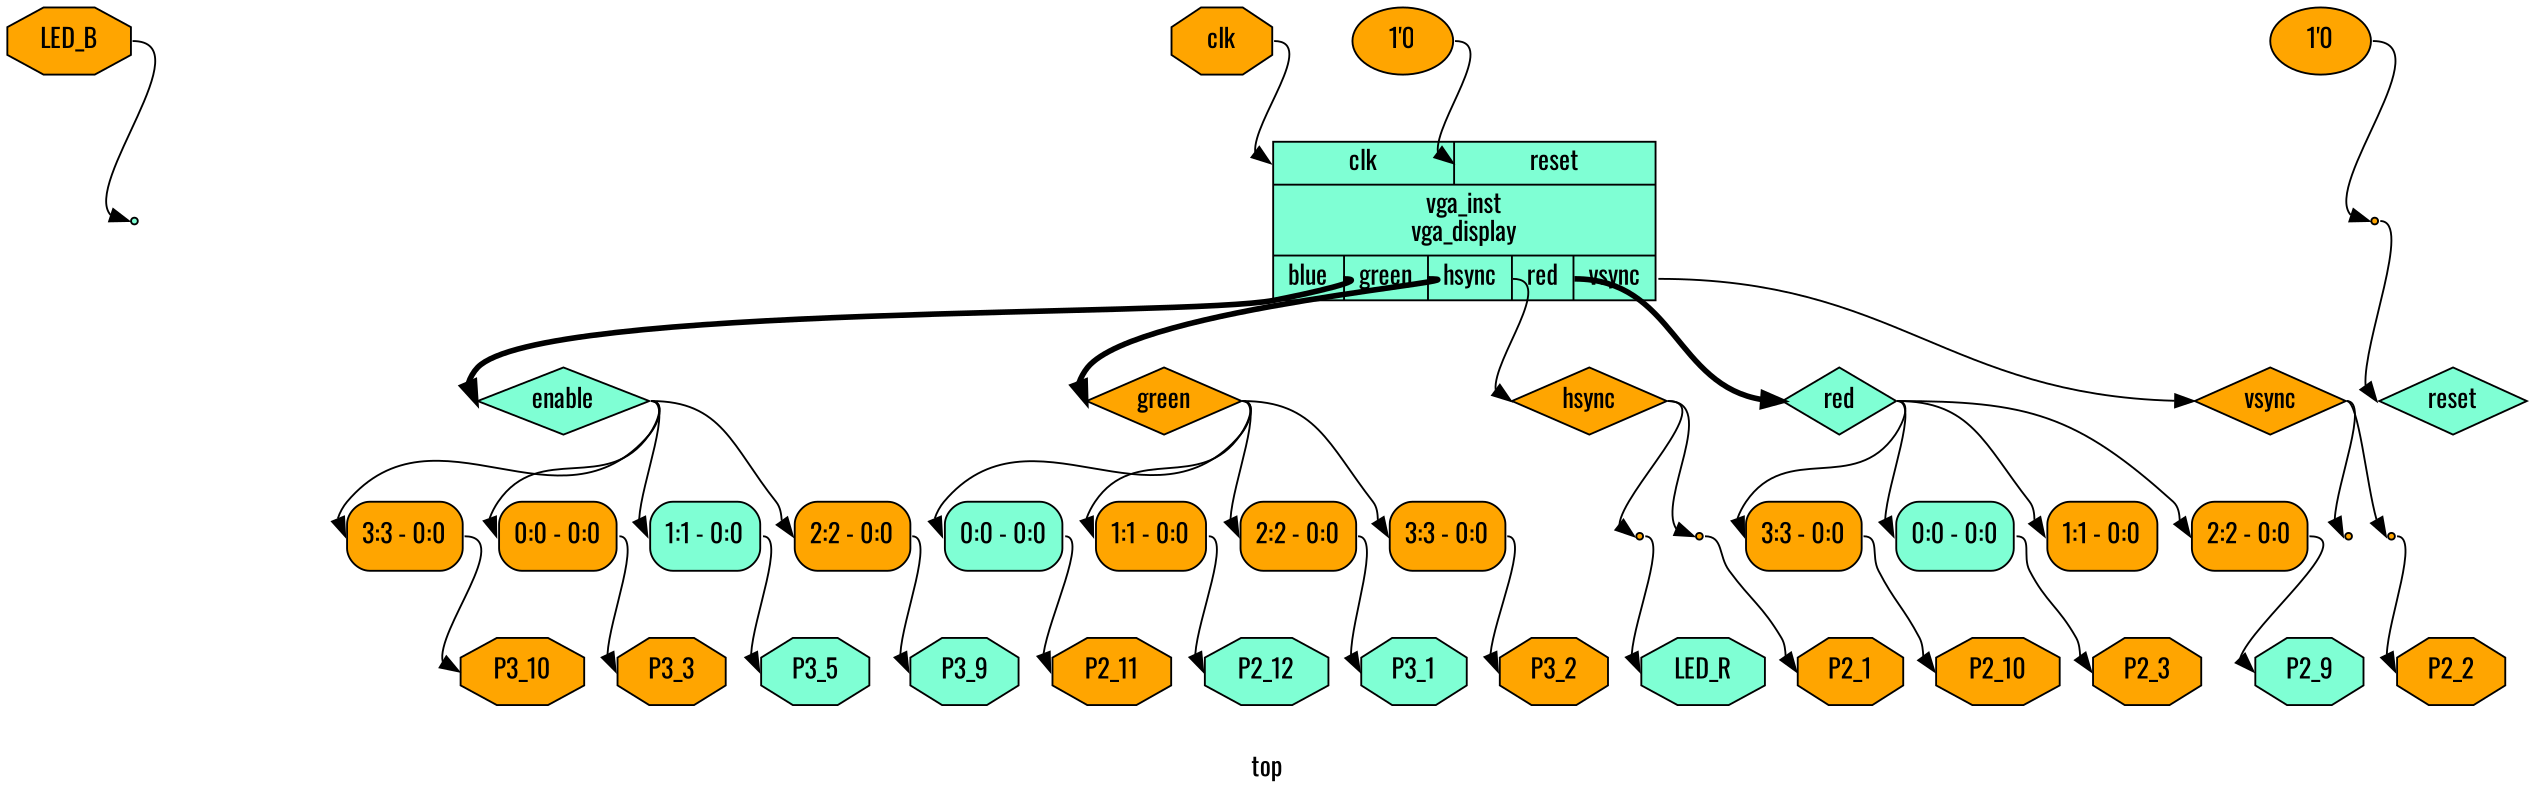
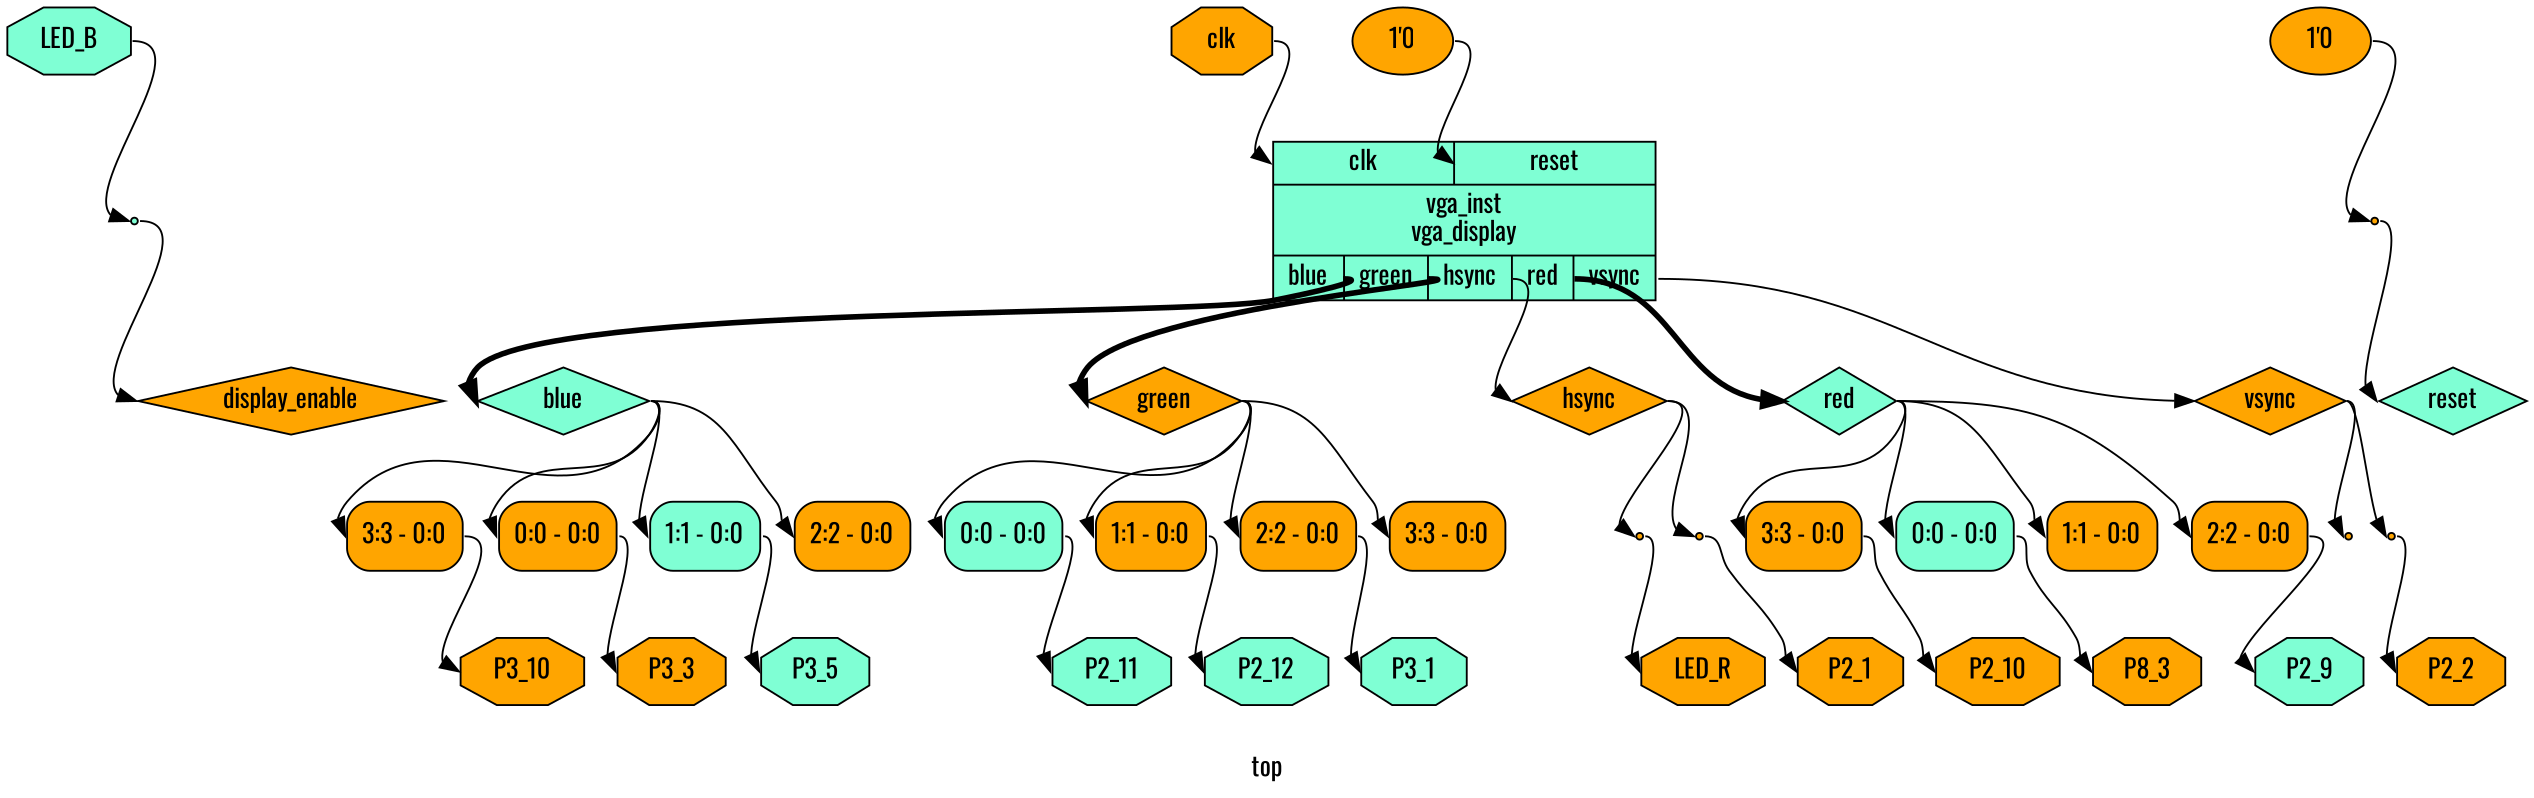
node "LED_B": fillcolor orange -> aquamarine
node "display_enable": added
node "enable": label "enable" -> "blue"
node "P3_9": removed
node "P2_11": fillcolor orange -> aquamarine
node "P3_2": removed
node "LED_R": fillcolor aquamarine -> orange
node "P2_3": label "P2_3" -> "P8_3"
